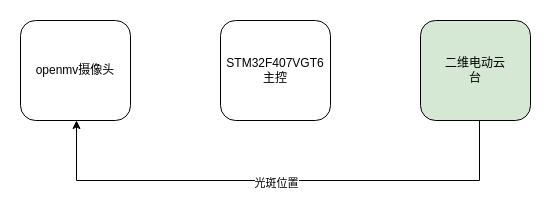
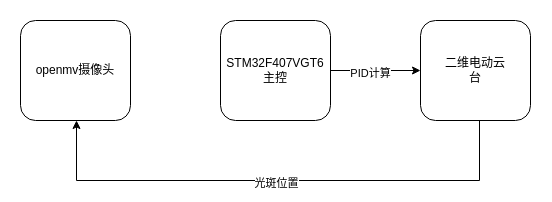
edge "STM32F407VGT6 主控" -> "二维电动云台": added, label "PID计算"
node "二维电动云台": fillcolor #d5e8d4 -> #ffffff
